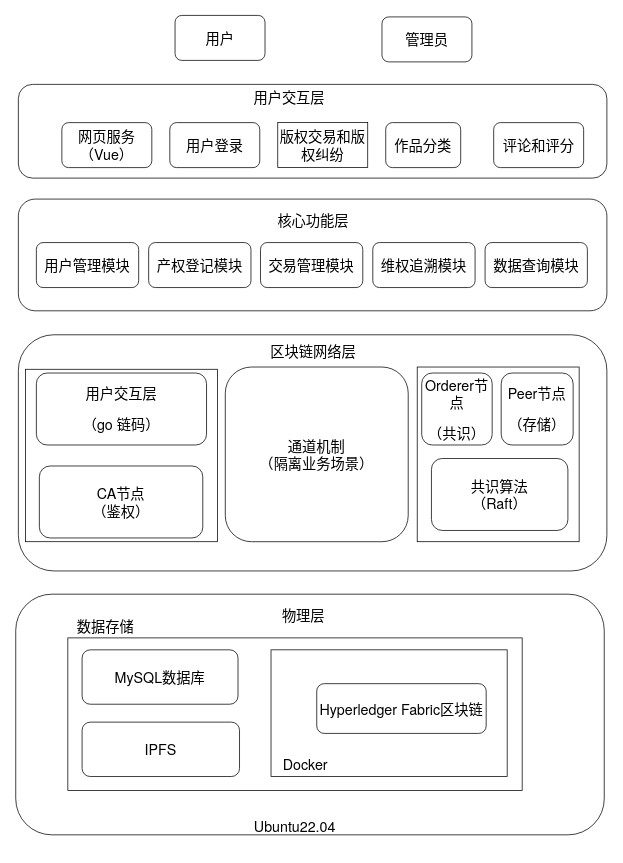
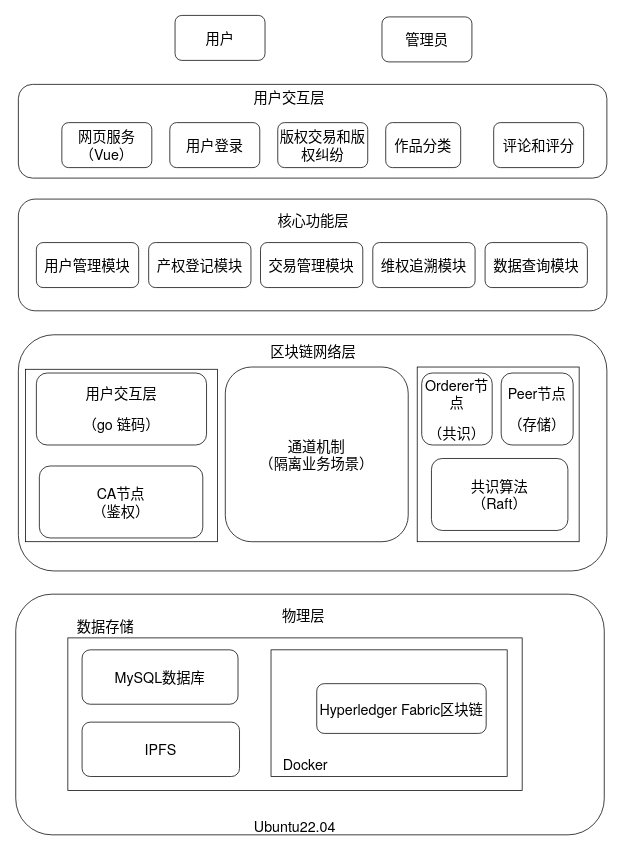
node "版权交易和版权纠纷": shape rectangle -> rounded rectangle
